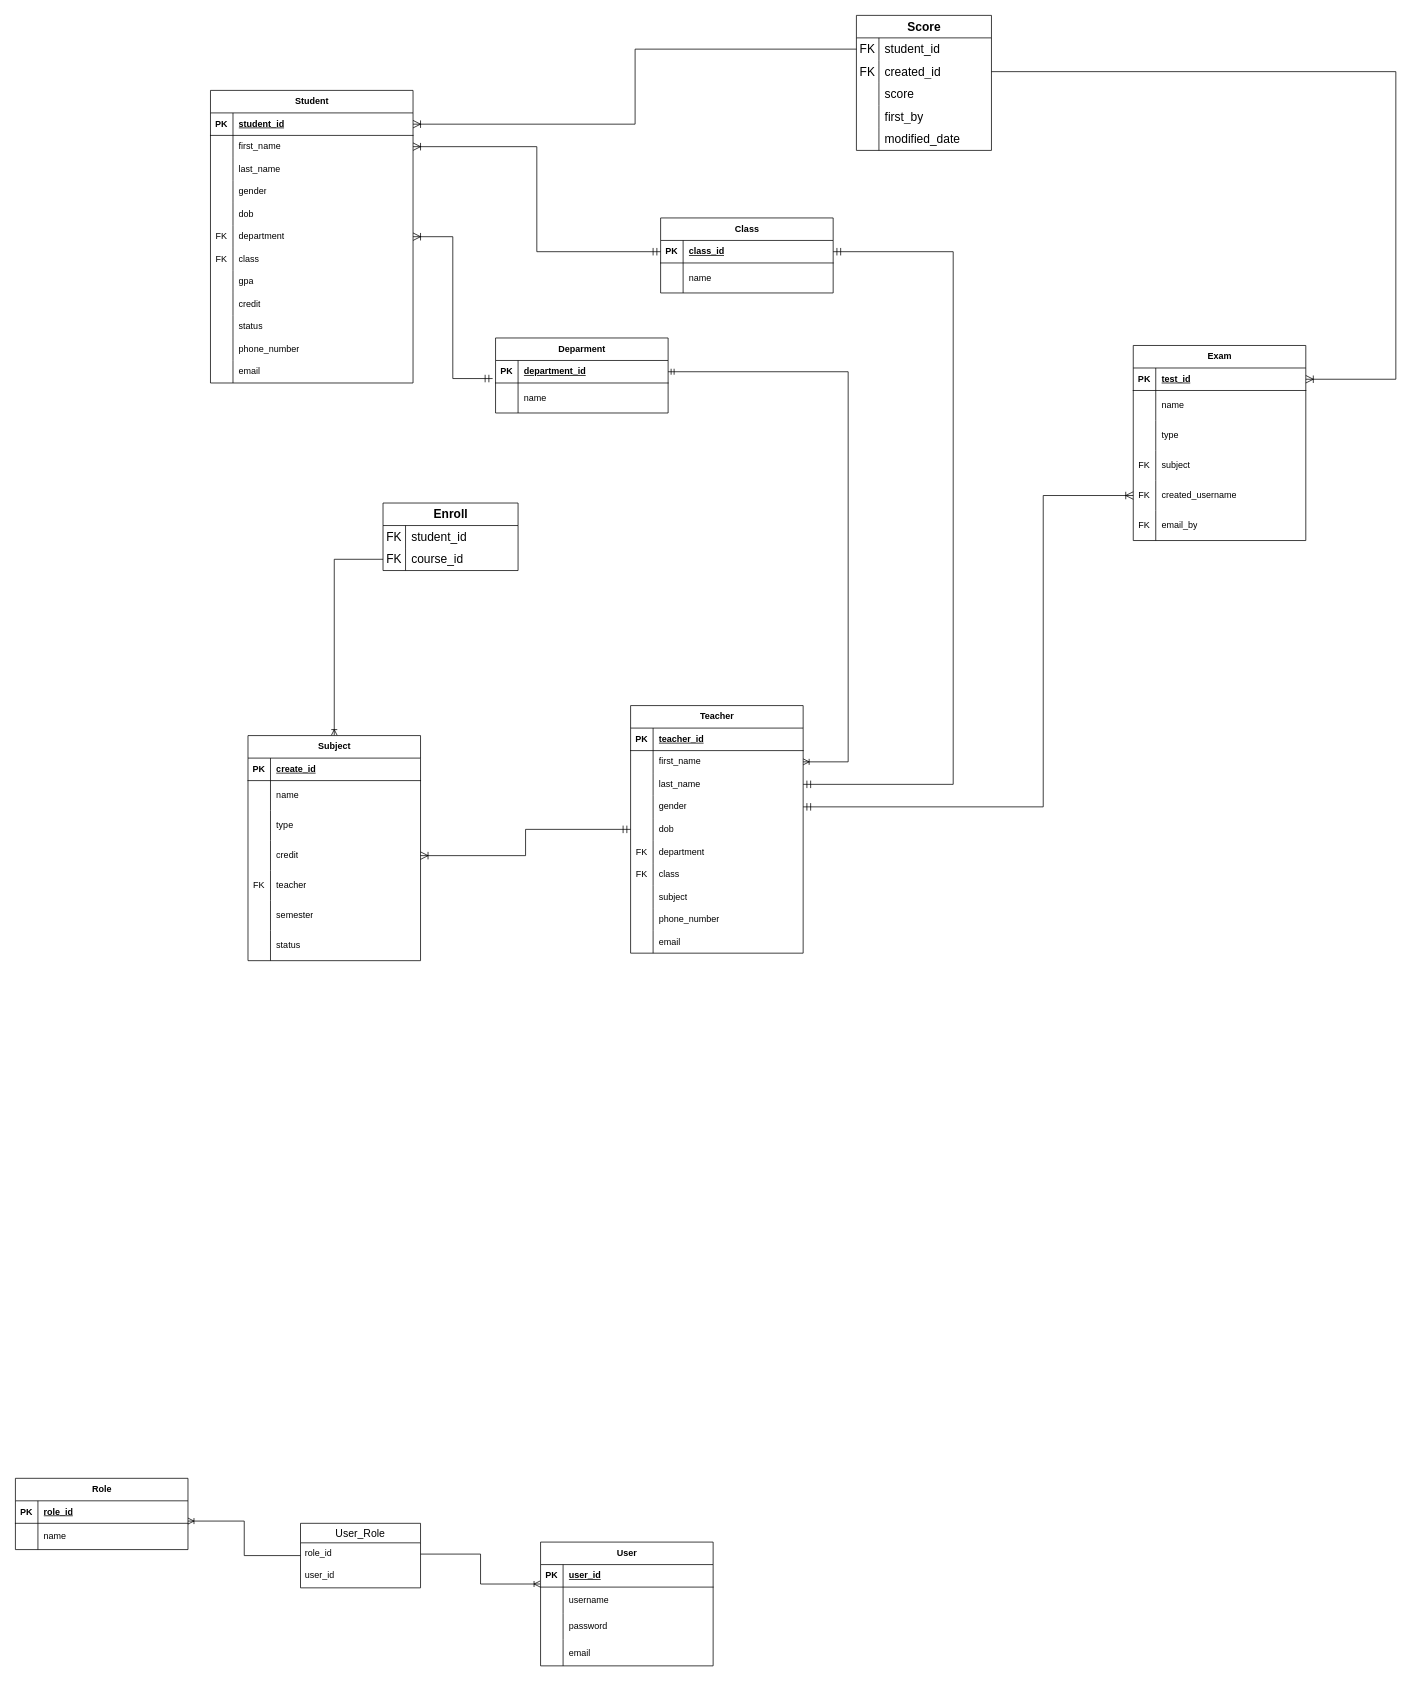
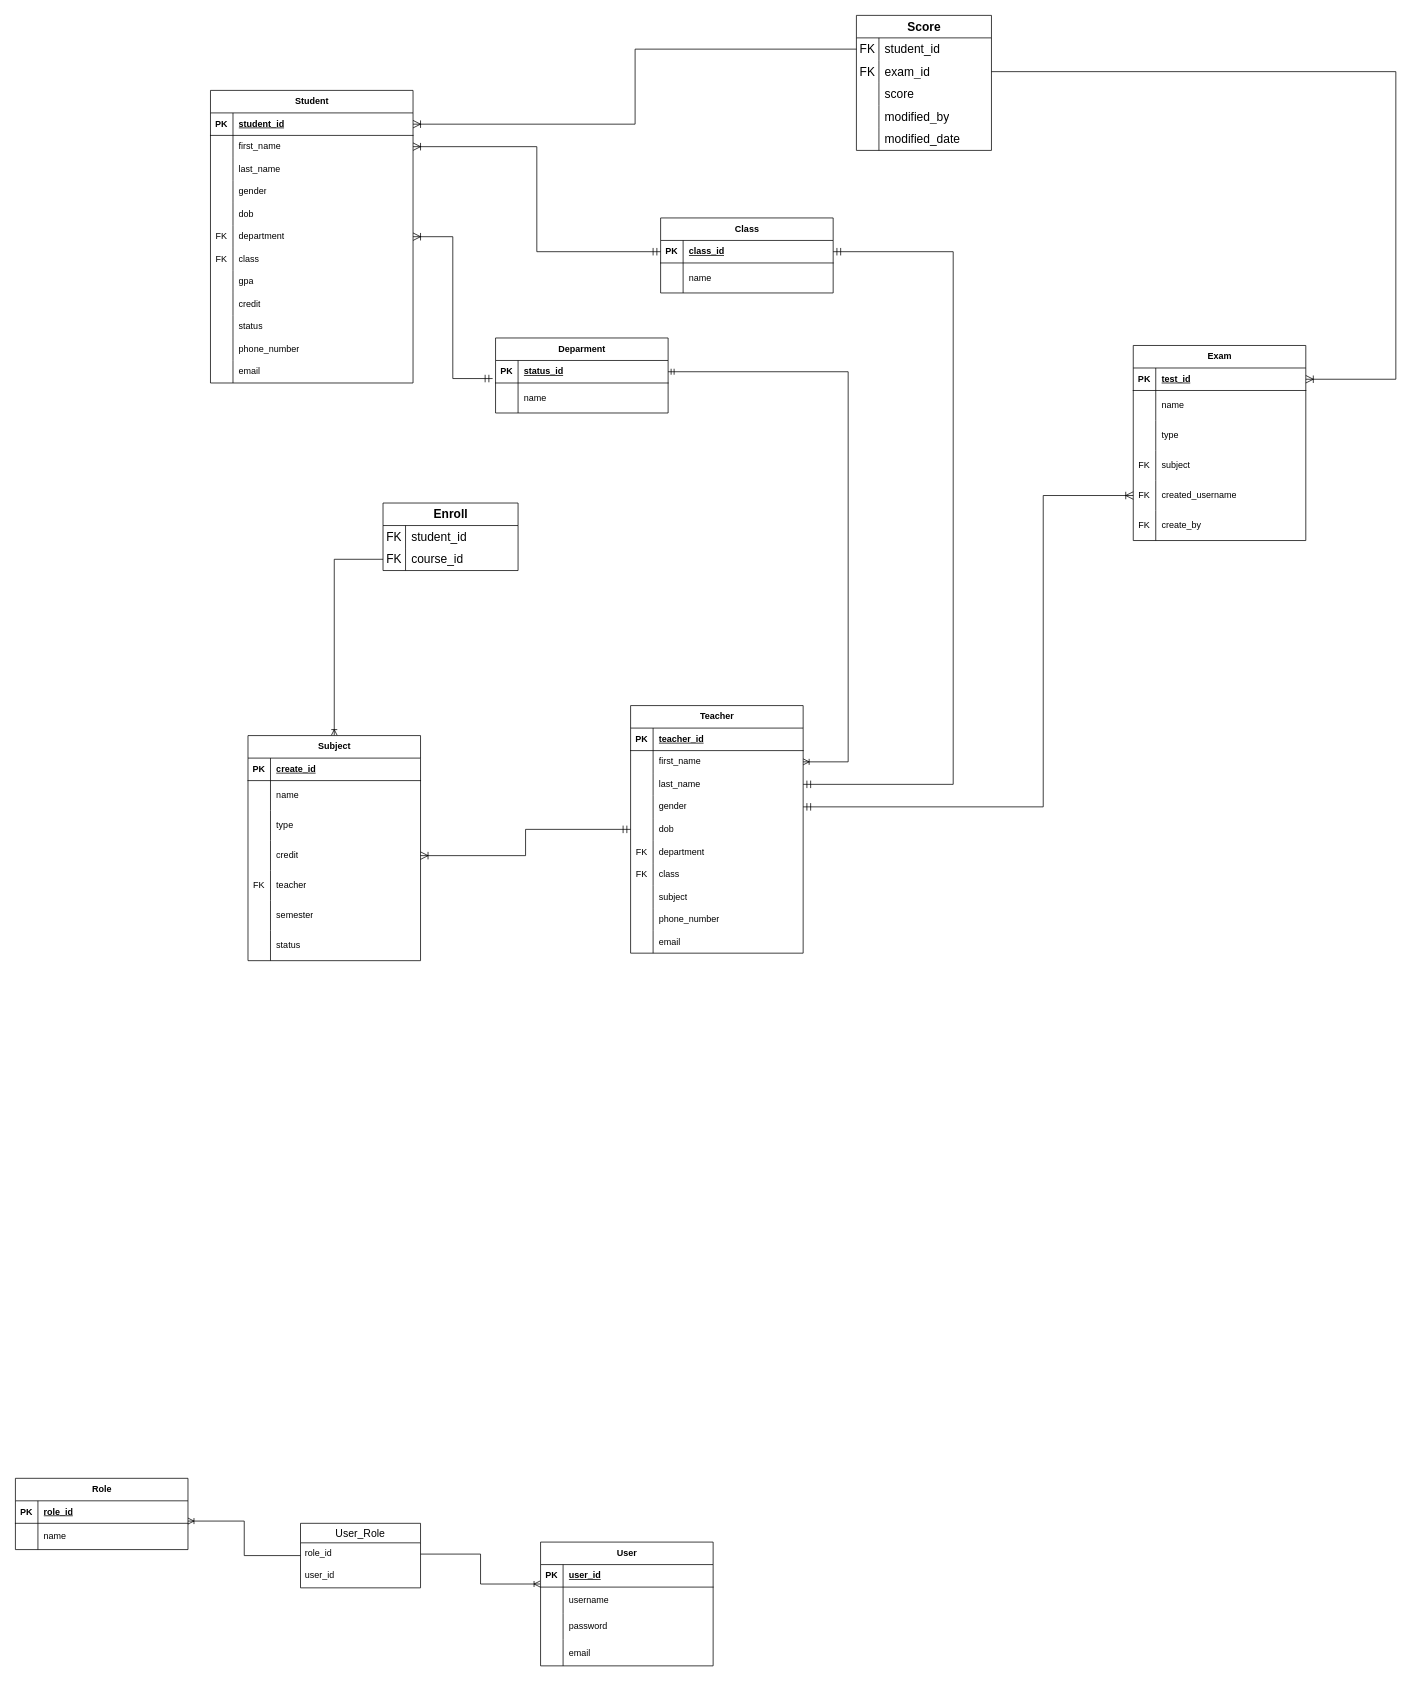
node "created_id": label "created_id" -> "exam_id"
node "first_by": label "first_by" -> "modified_by"
node "department_id": label "department_id" -> "status_id"
node "email_by": label "email_by" -> "create_by"
